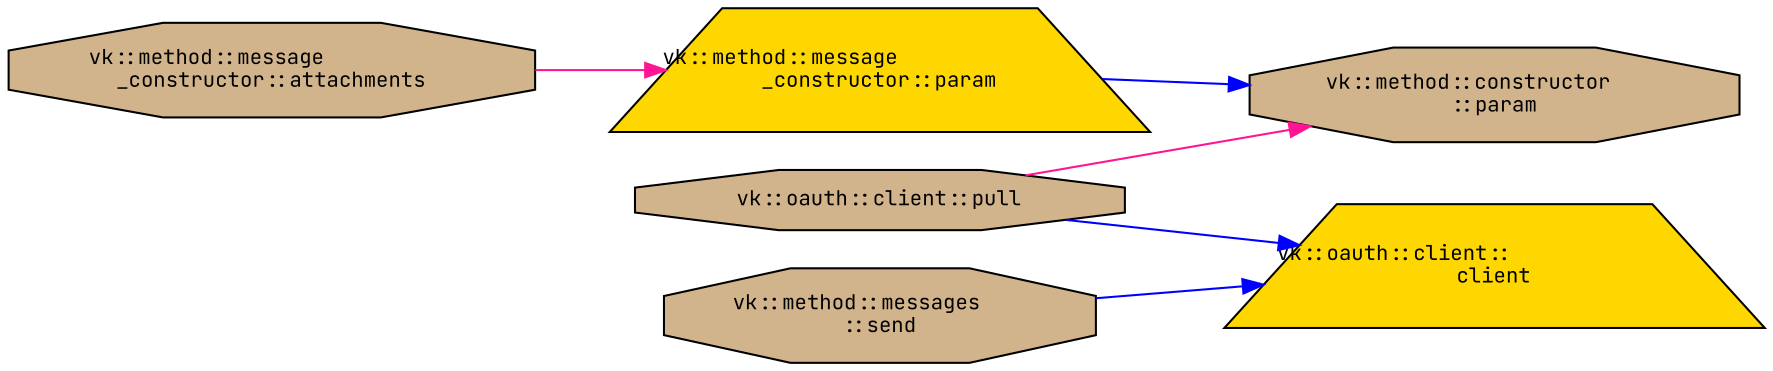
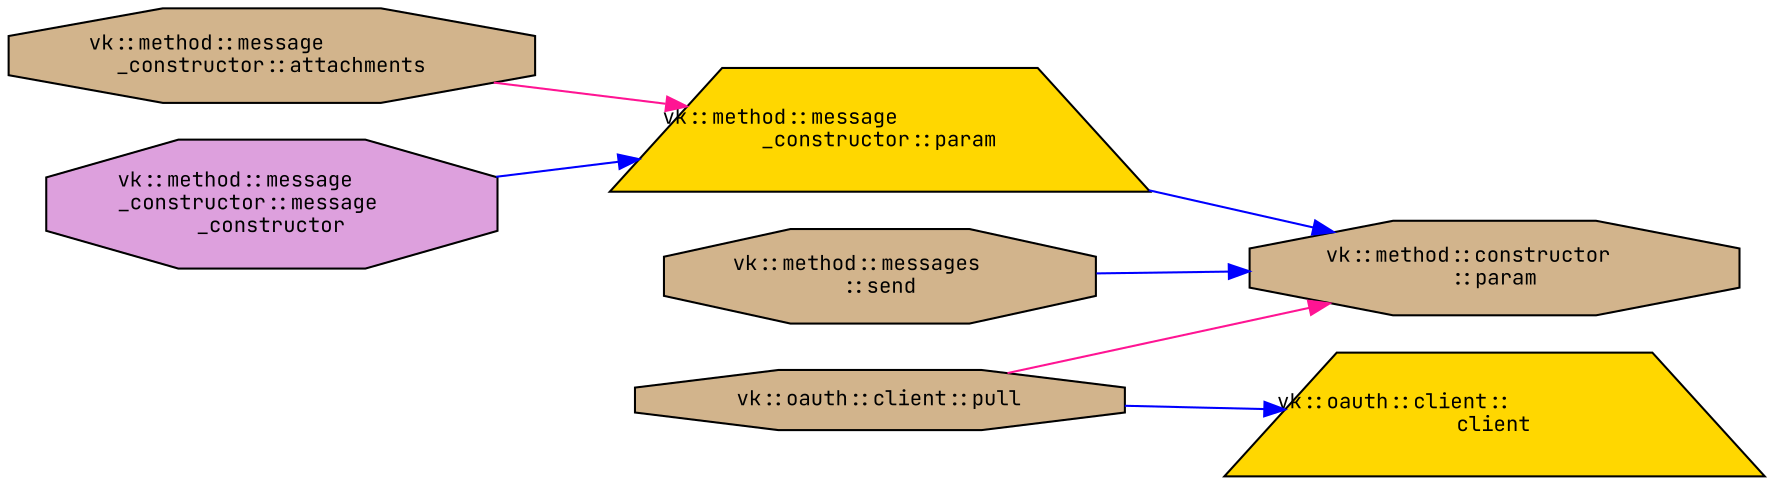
node "vk::method::message _constructor::message _constructor": added
edge "vk::method::messages ::send" -> "vk::oauth::client:: client": now "vk::method::messages ::send" -> "vk::method::constructor ::param"
